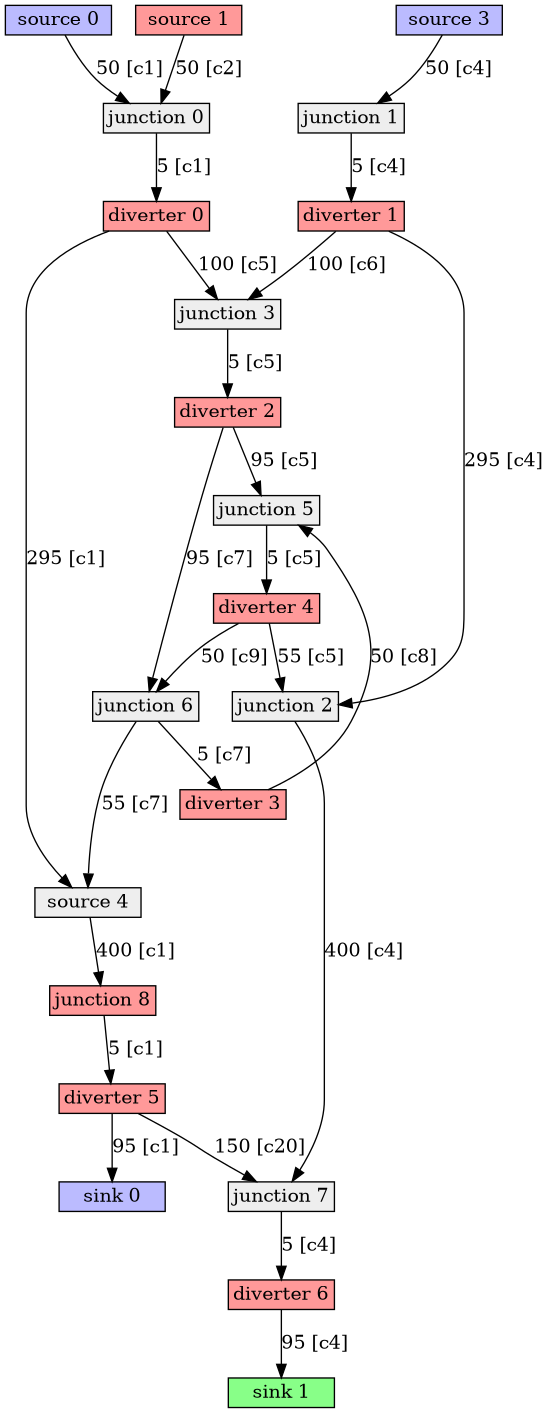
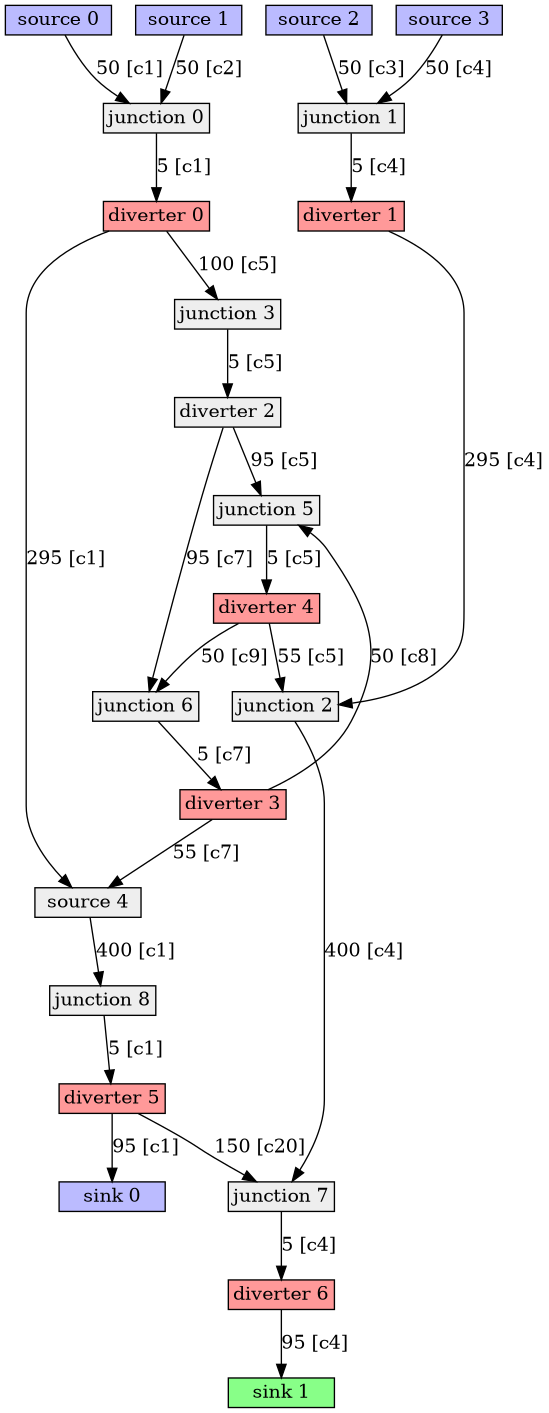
node "source 1": fillcolor #ff9999 -> #bbbbff
node "source 2": added
edge "diverter 1" -> "junction 3": removed, label "100 [c6]"
node "diverter 2": fillcolor #ff9999 -> #eeeeee
edge "junction 6" -> "source 4": now "diverter 3" -> "source 4"
node "junction 8": fillcolor #ff9999 -> #eeeeee
